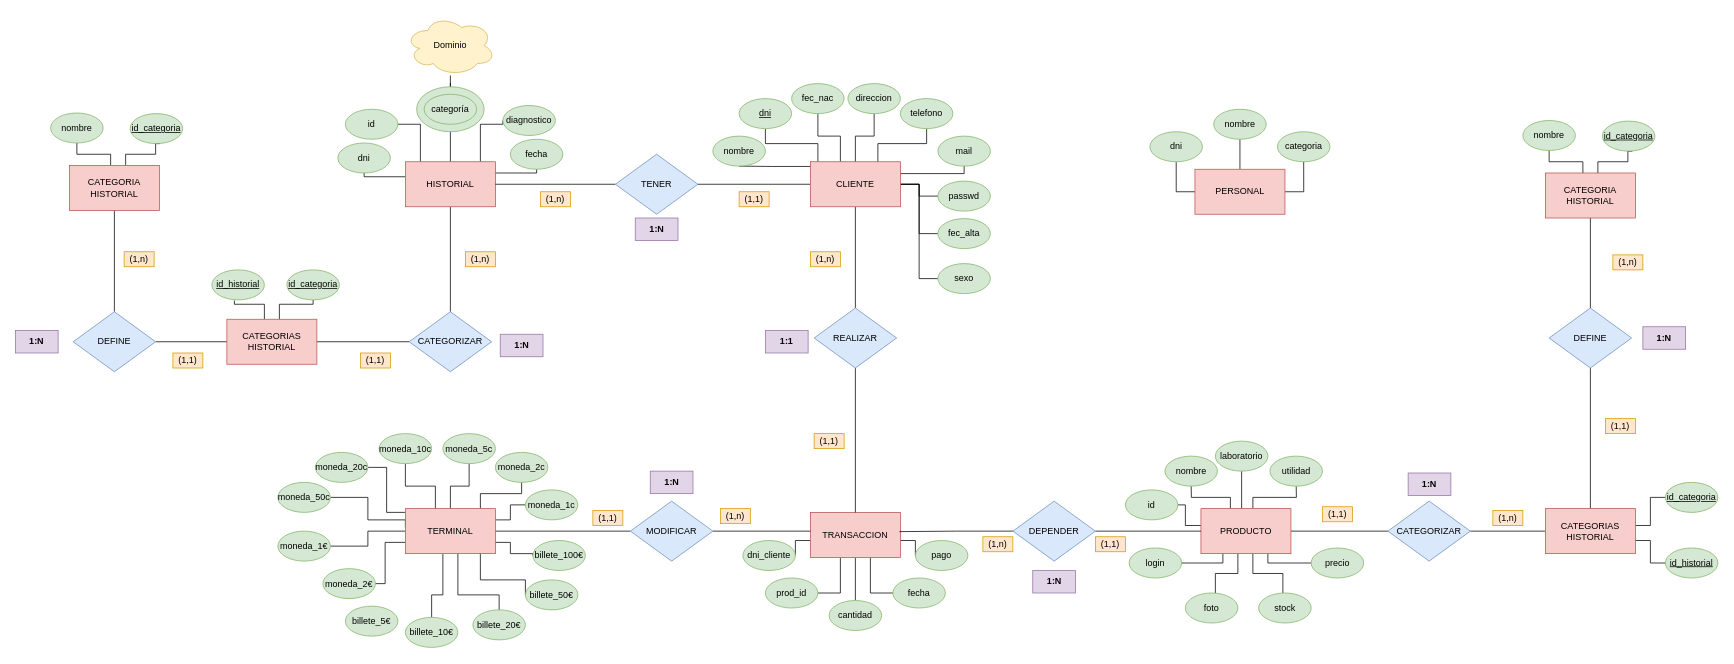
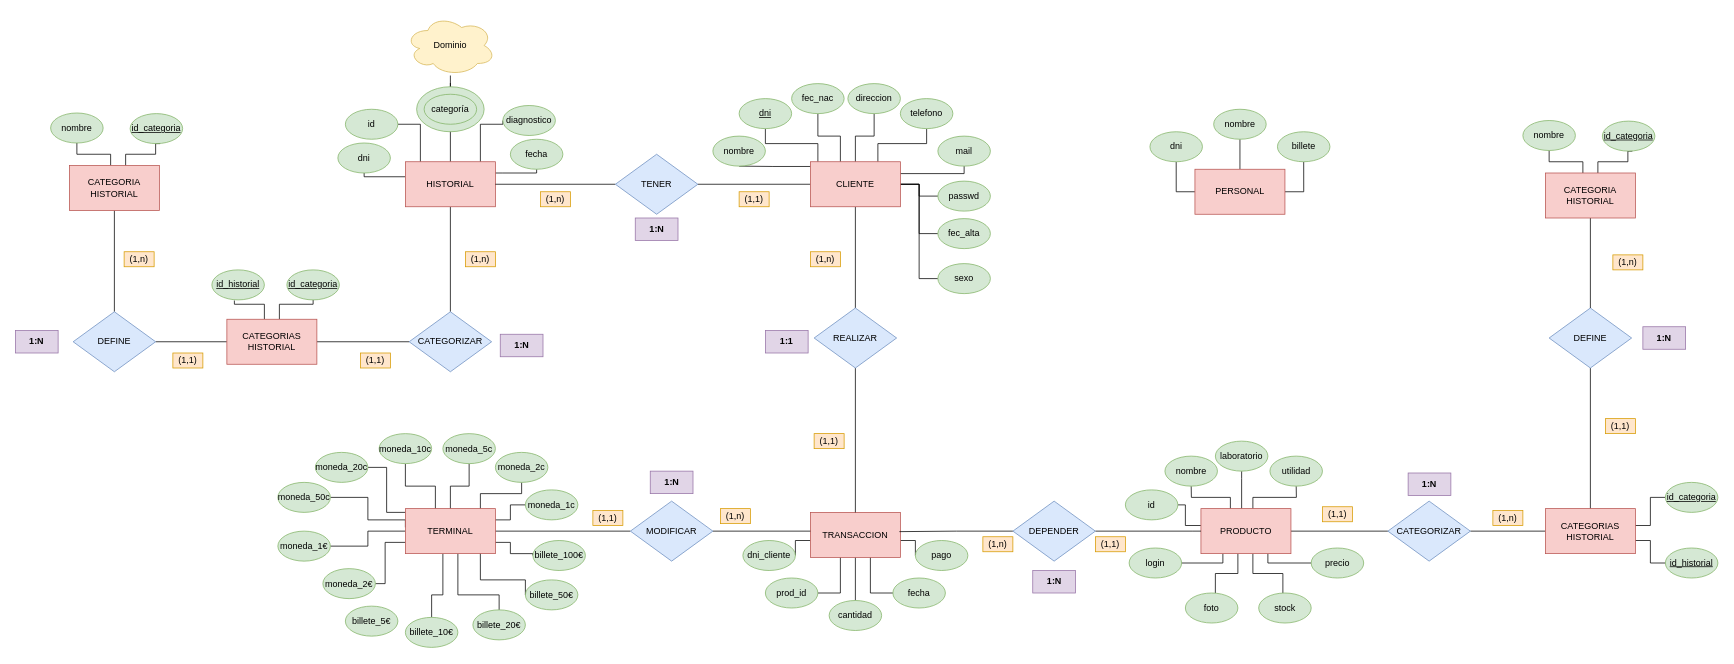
node "categoria": label "categoria" -> "billete"
